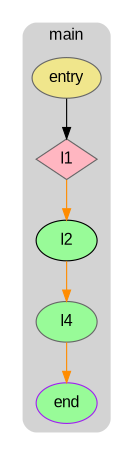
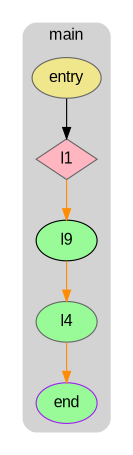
node "l2": label "l2" -> "l9"
